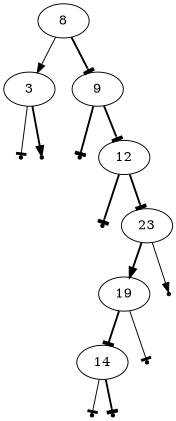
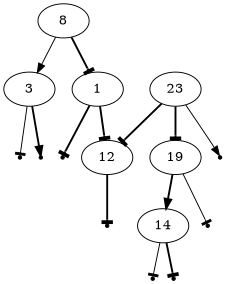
node "9": label "9" -> "1"
edge "12" -> "23": reversed
edge "23" -> "19": arrowhead normal -> tee
edge "19" -> "14": arrowhead tee -> normal
